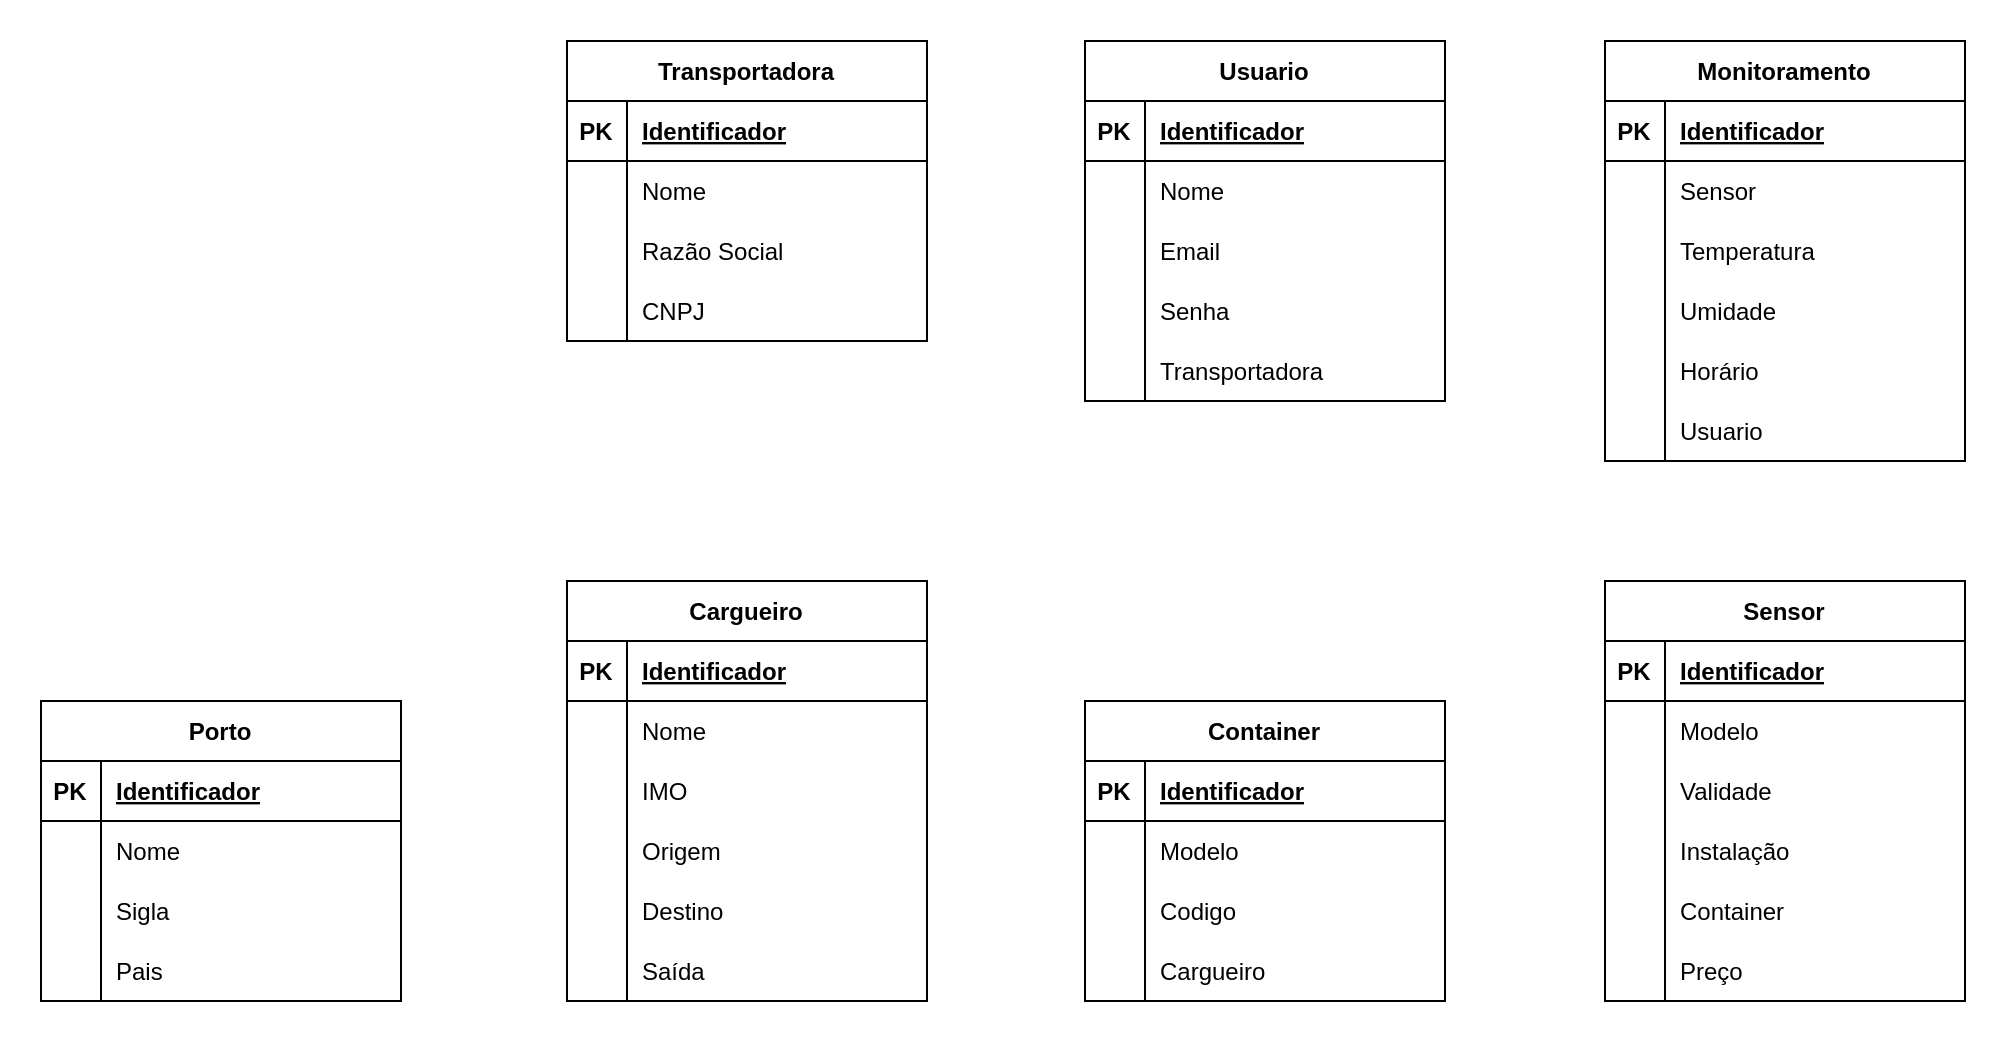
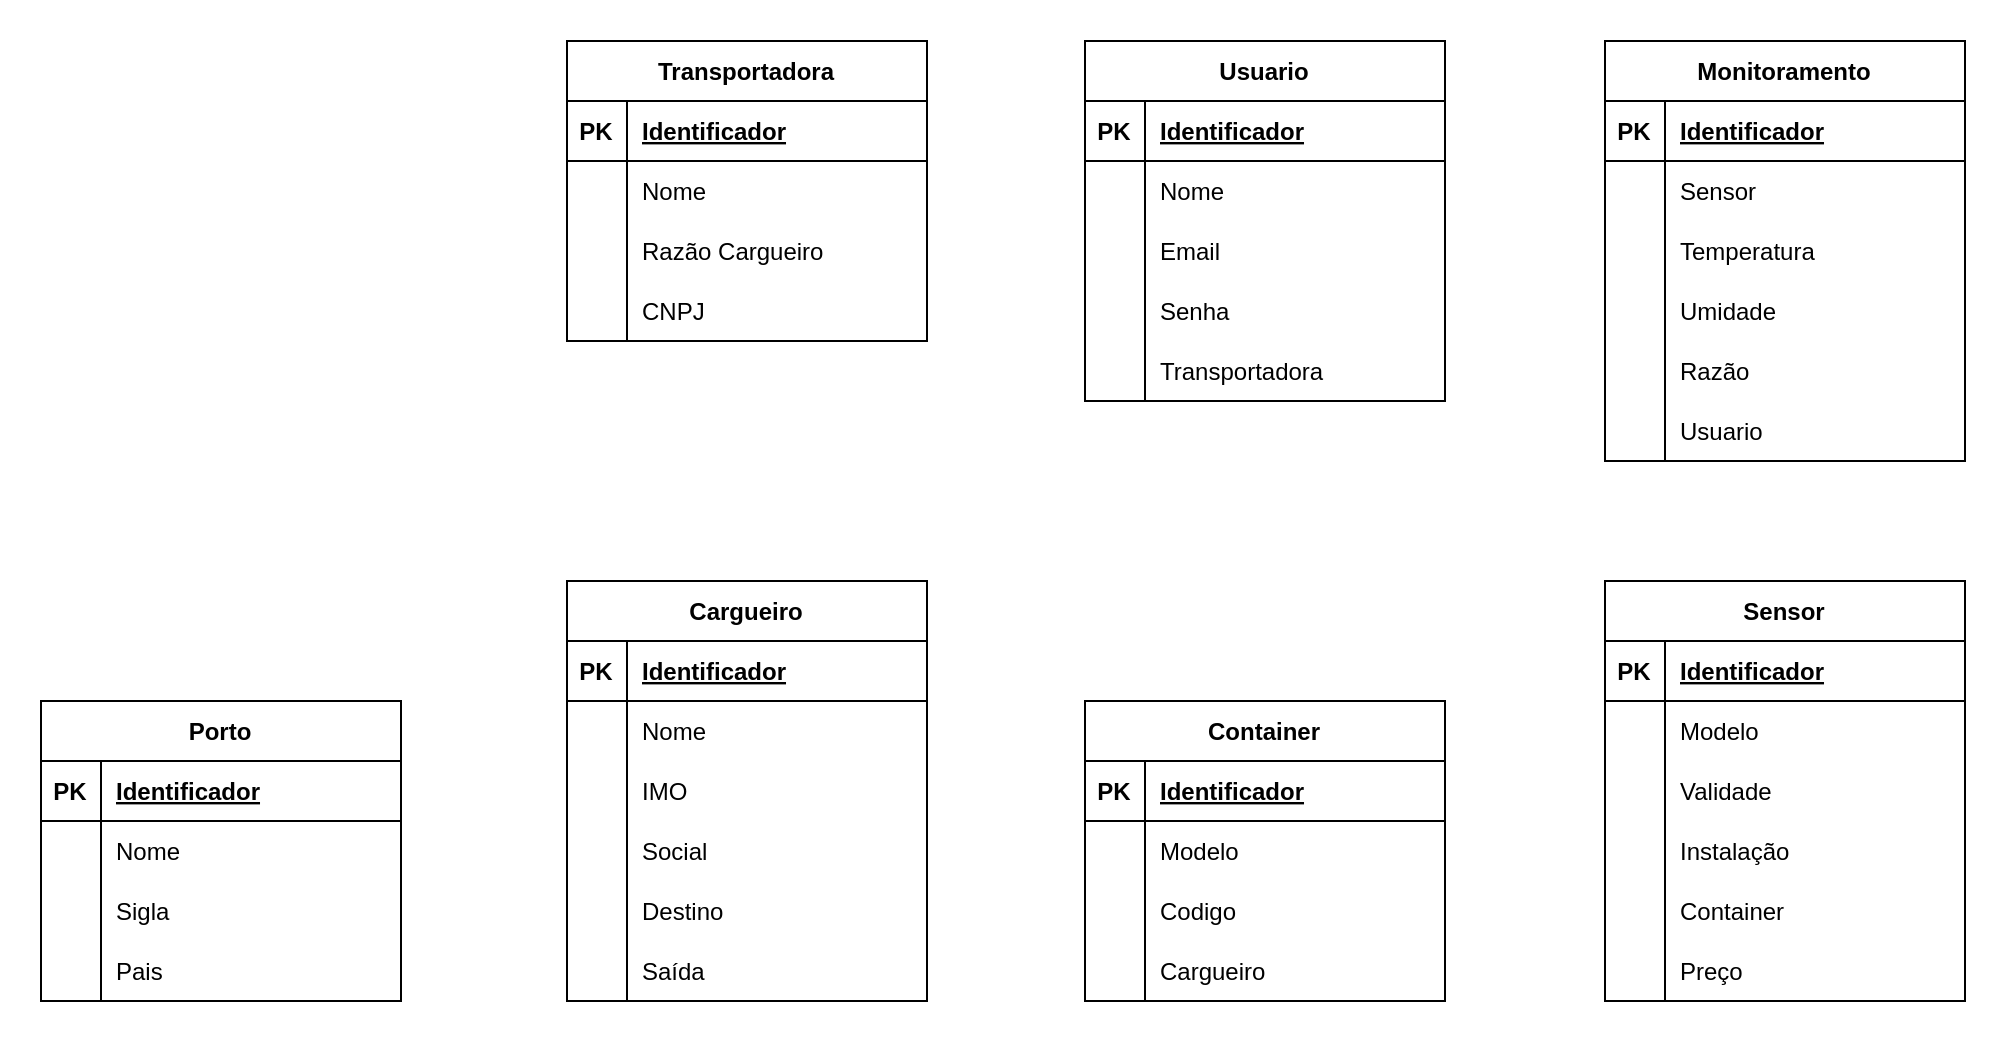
node "Razão Social": label "Razão Social" -> "Razão Cargueiro"
node "Horário": label "Horário" -> "Razão"
node "Origem": label "Origem" -> "Social"
